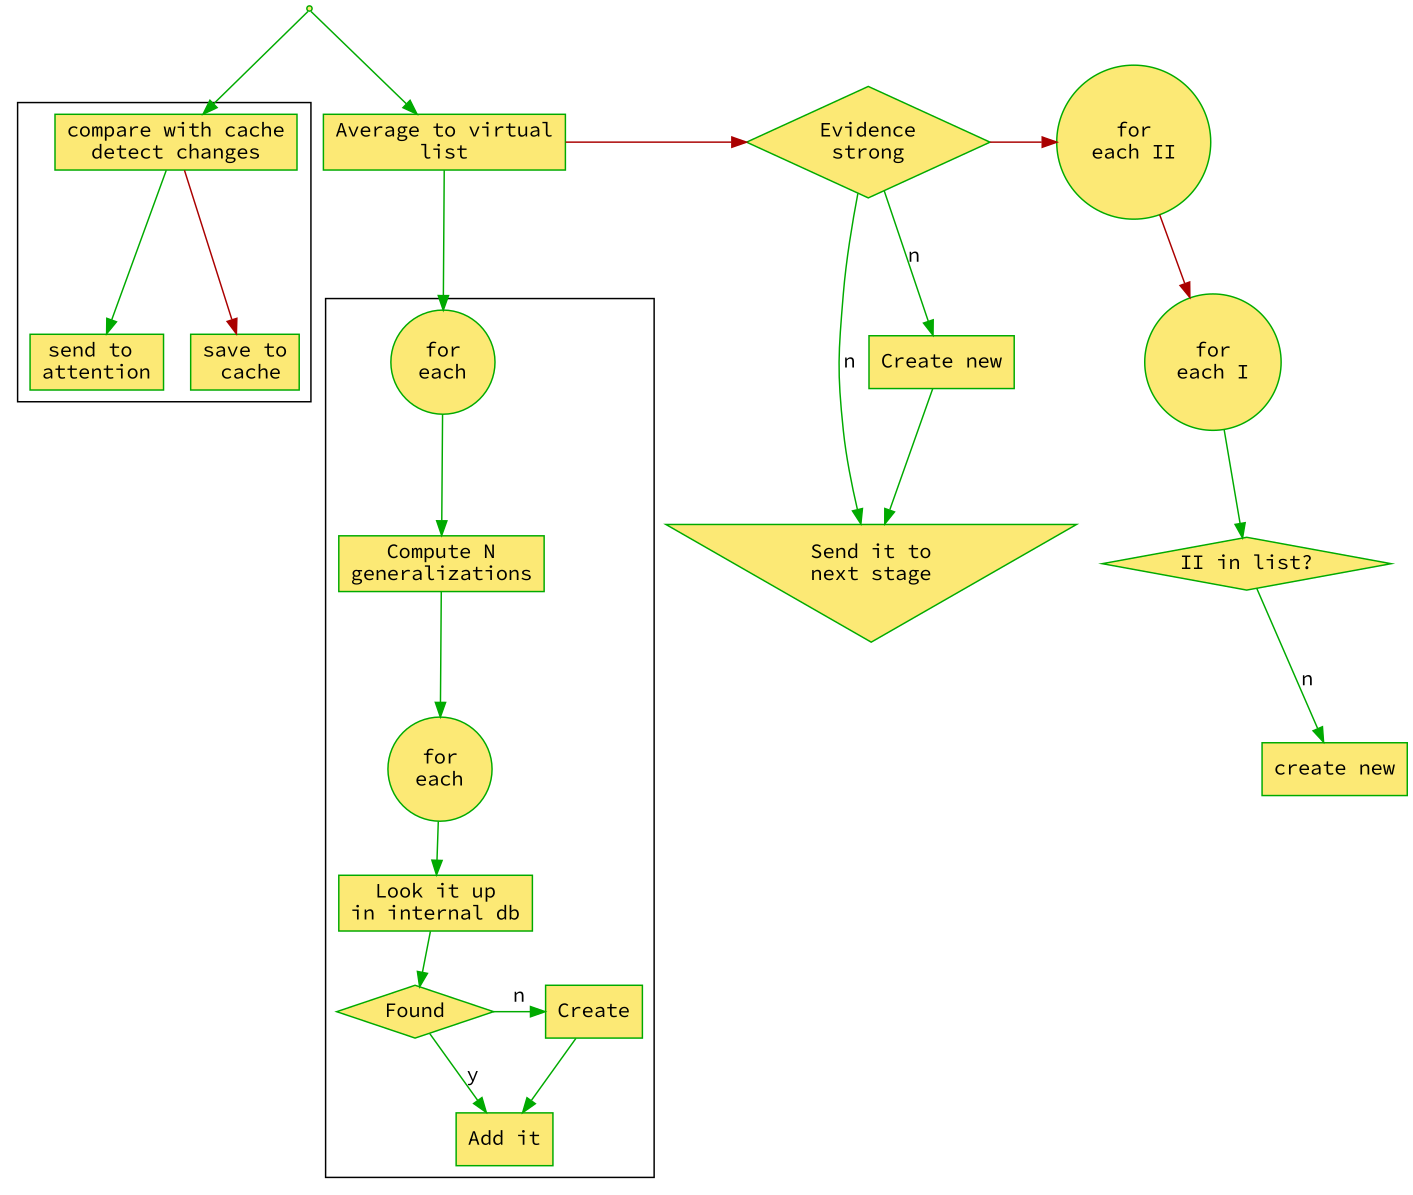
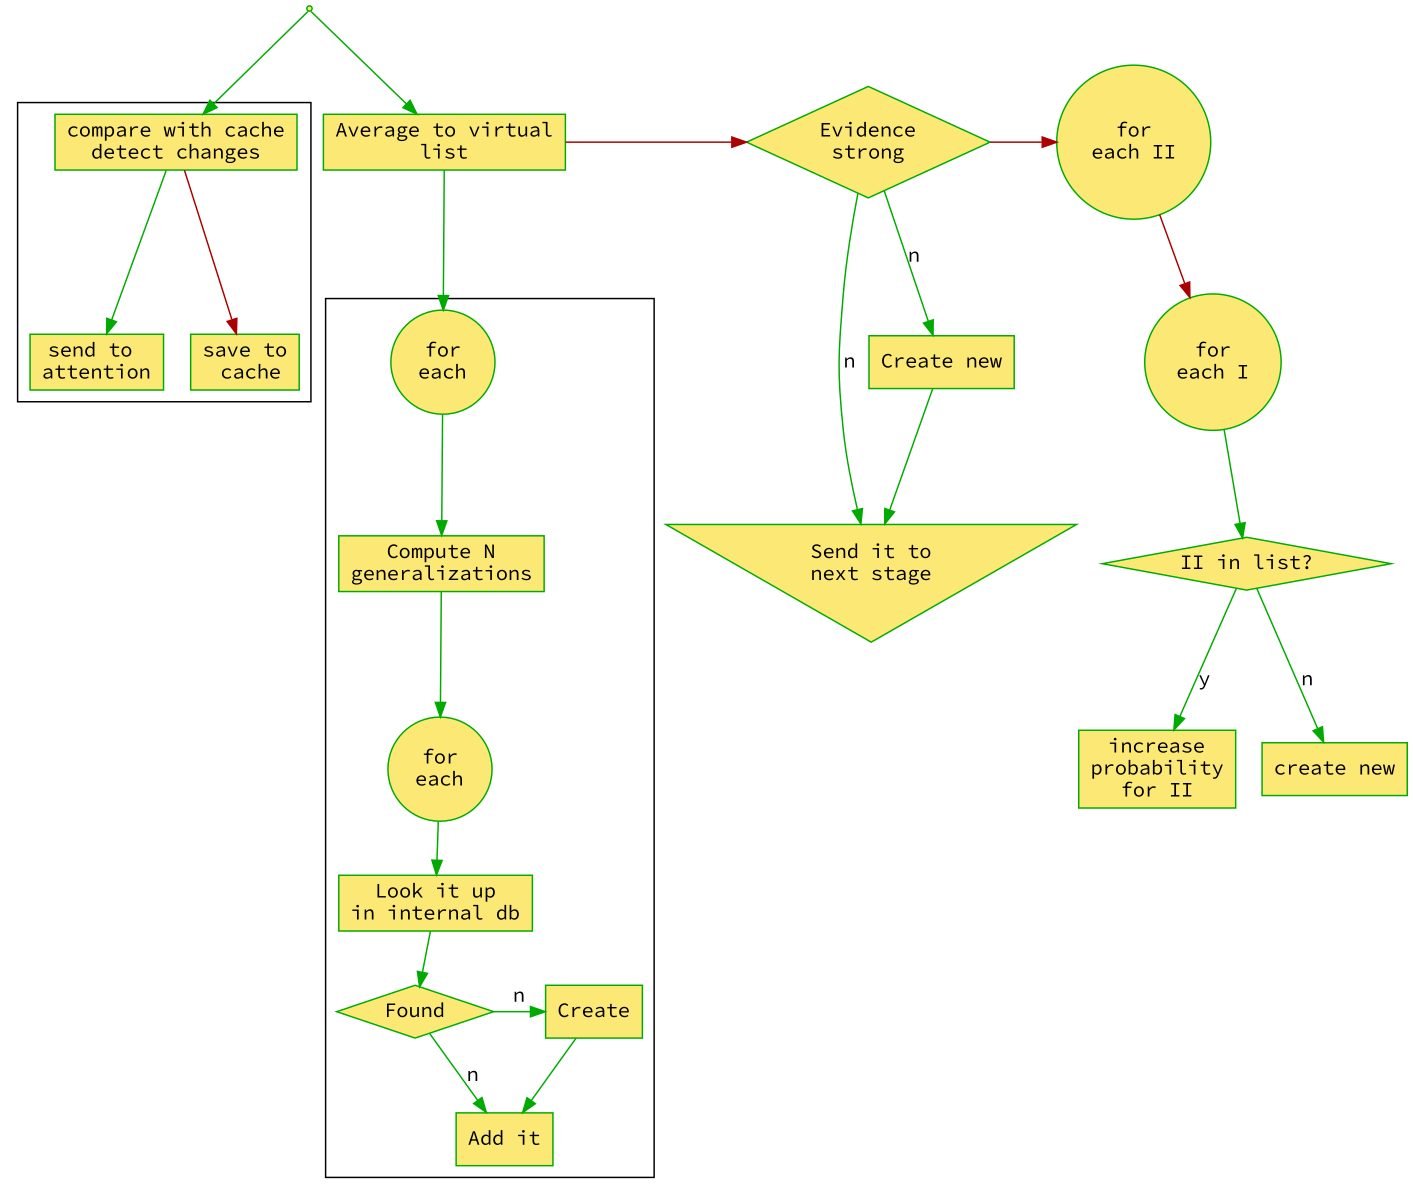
node "increase probability for II": added
edge "Found" -> "Add it": label "y" -> "n"
